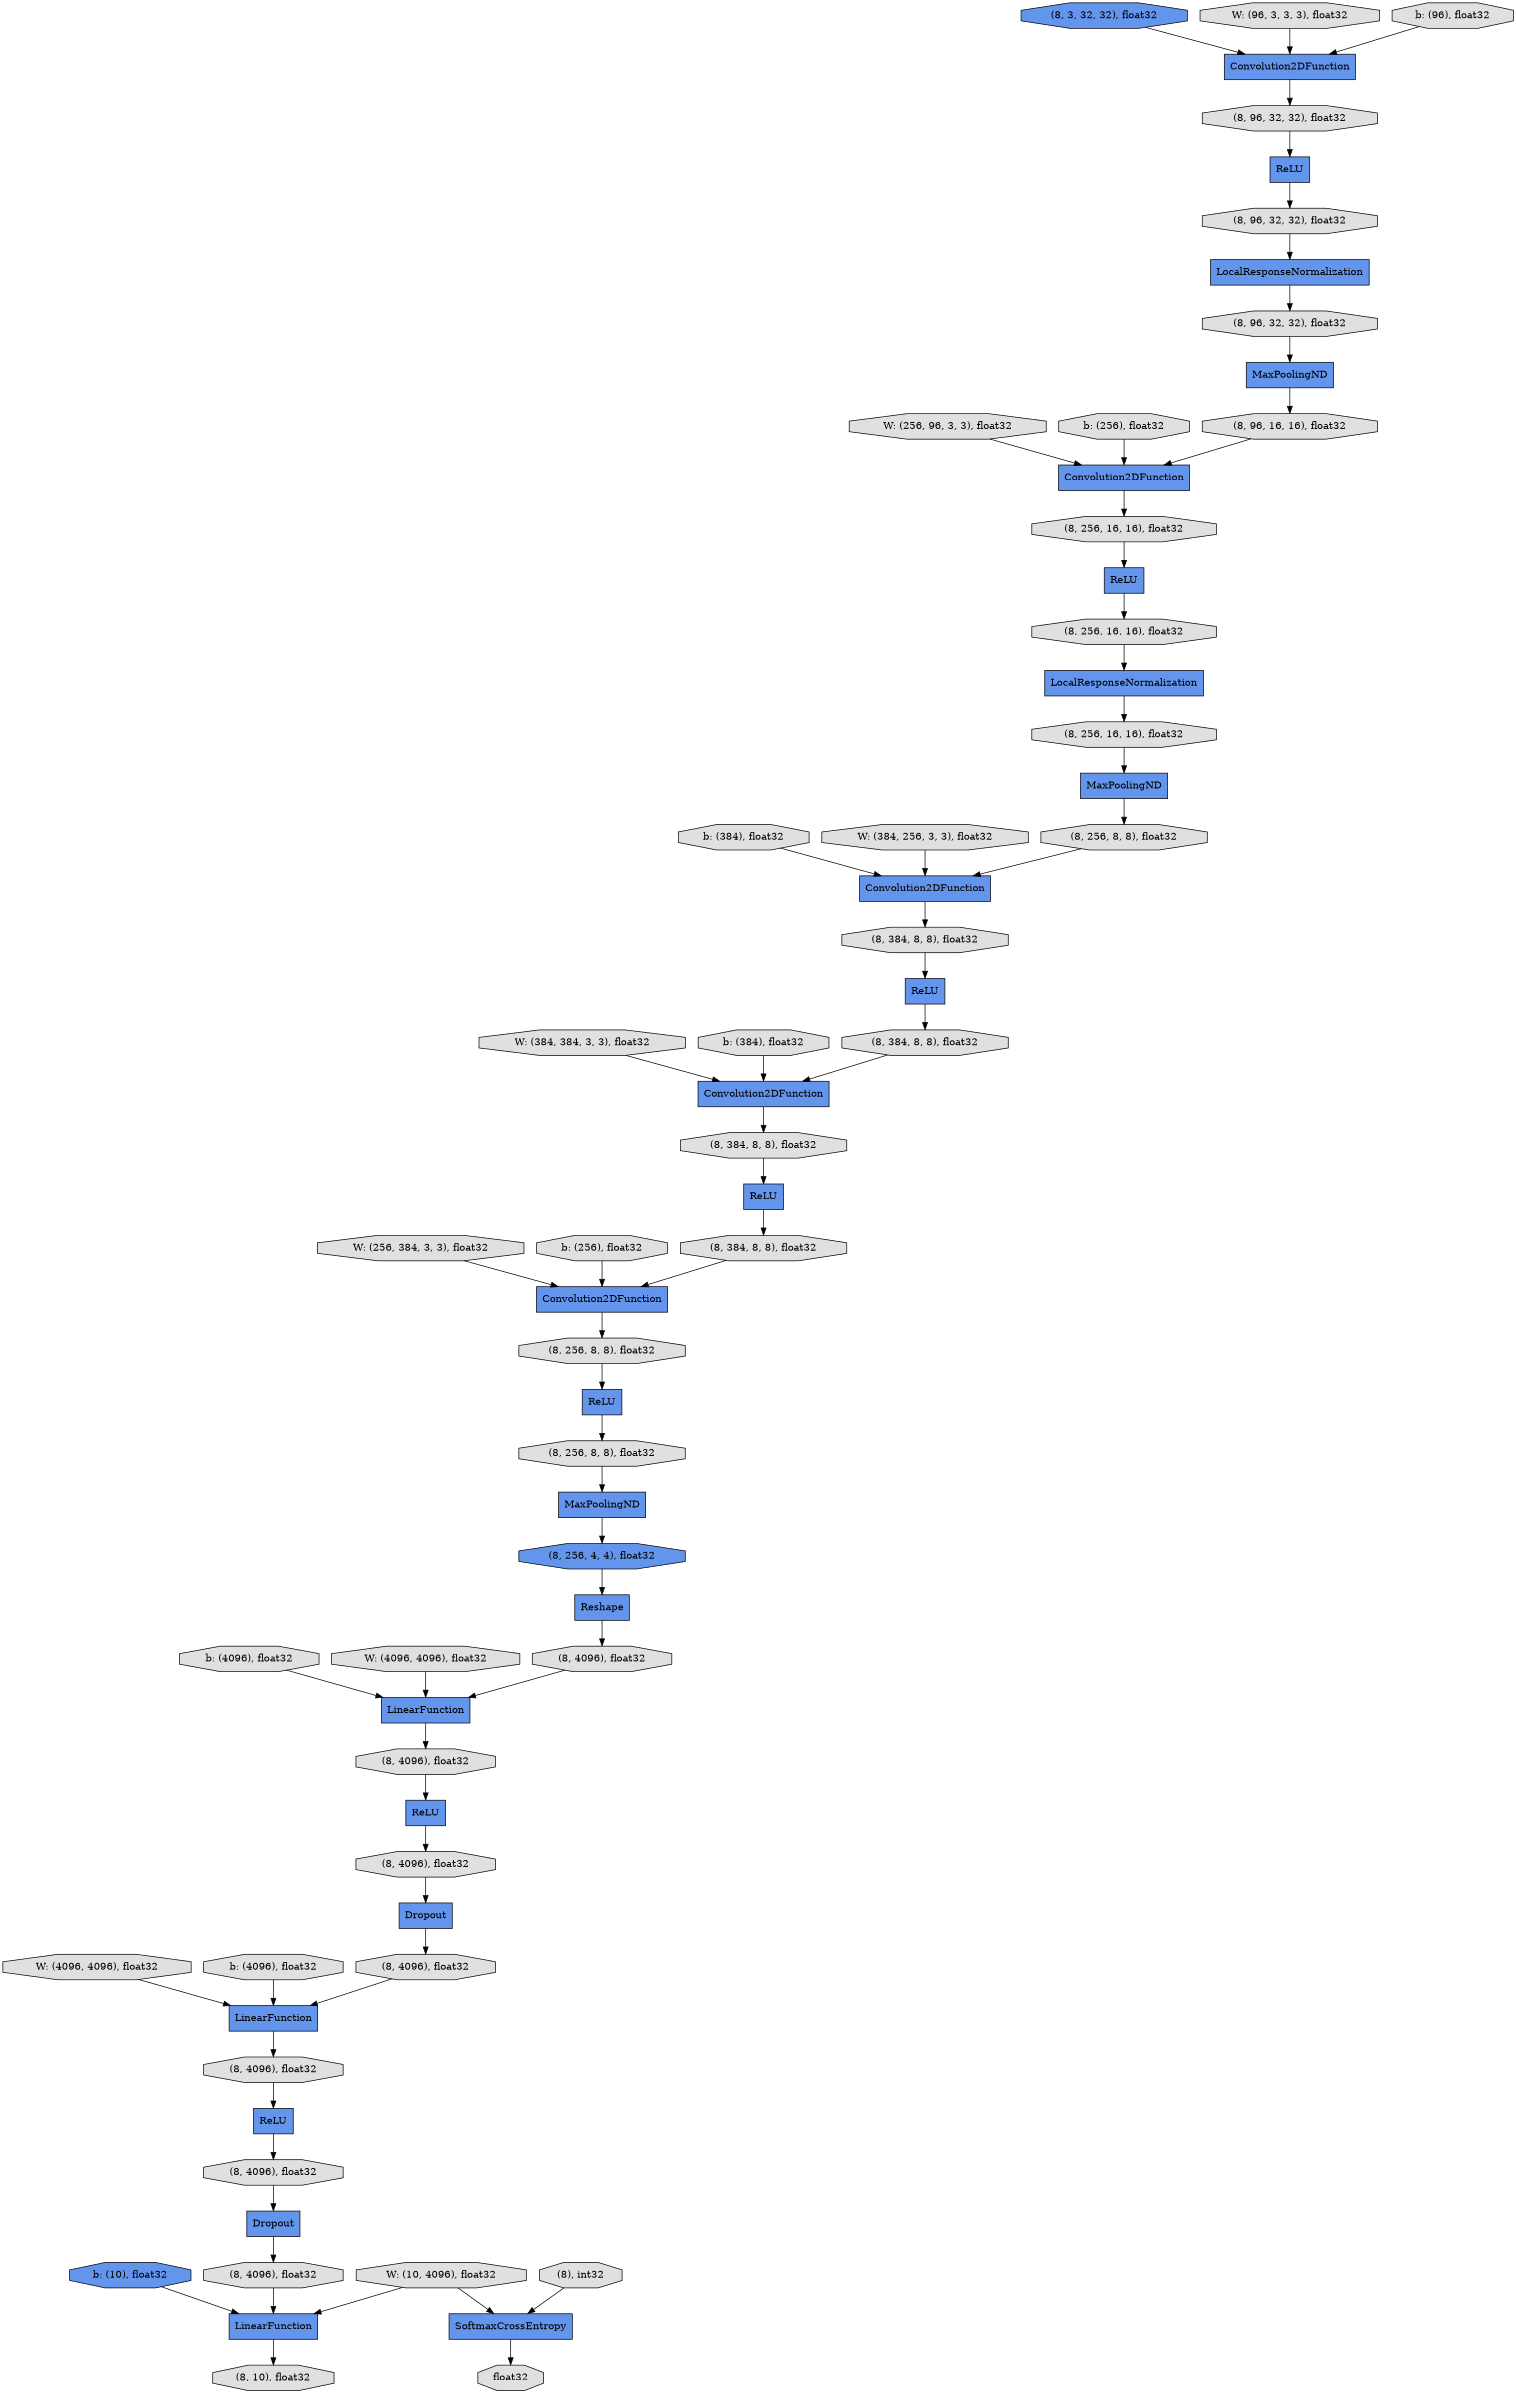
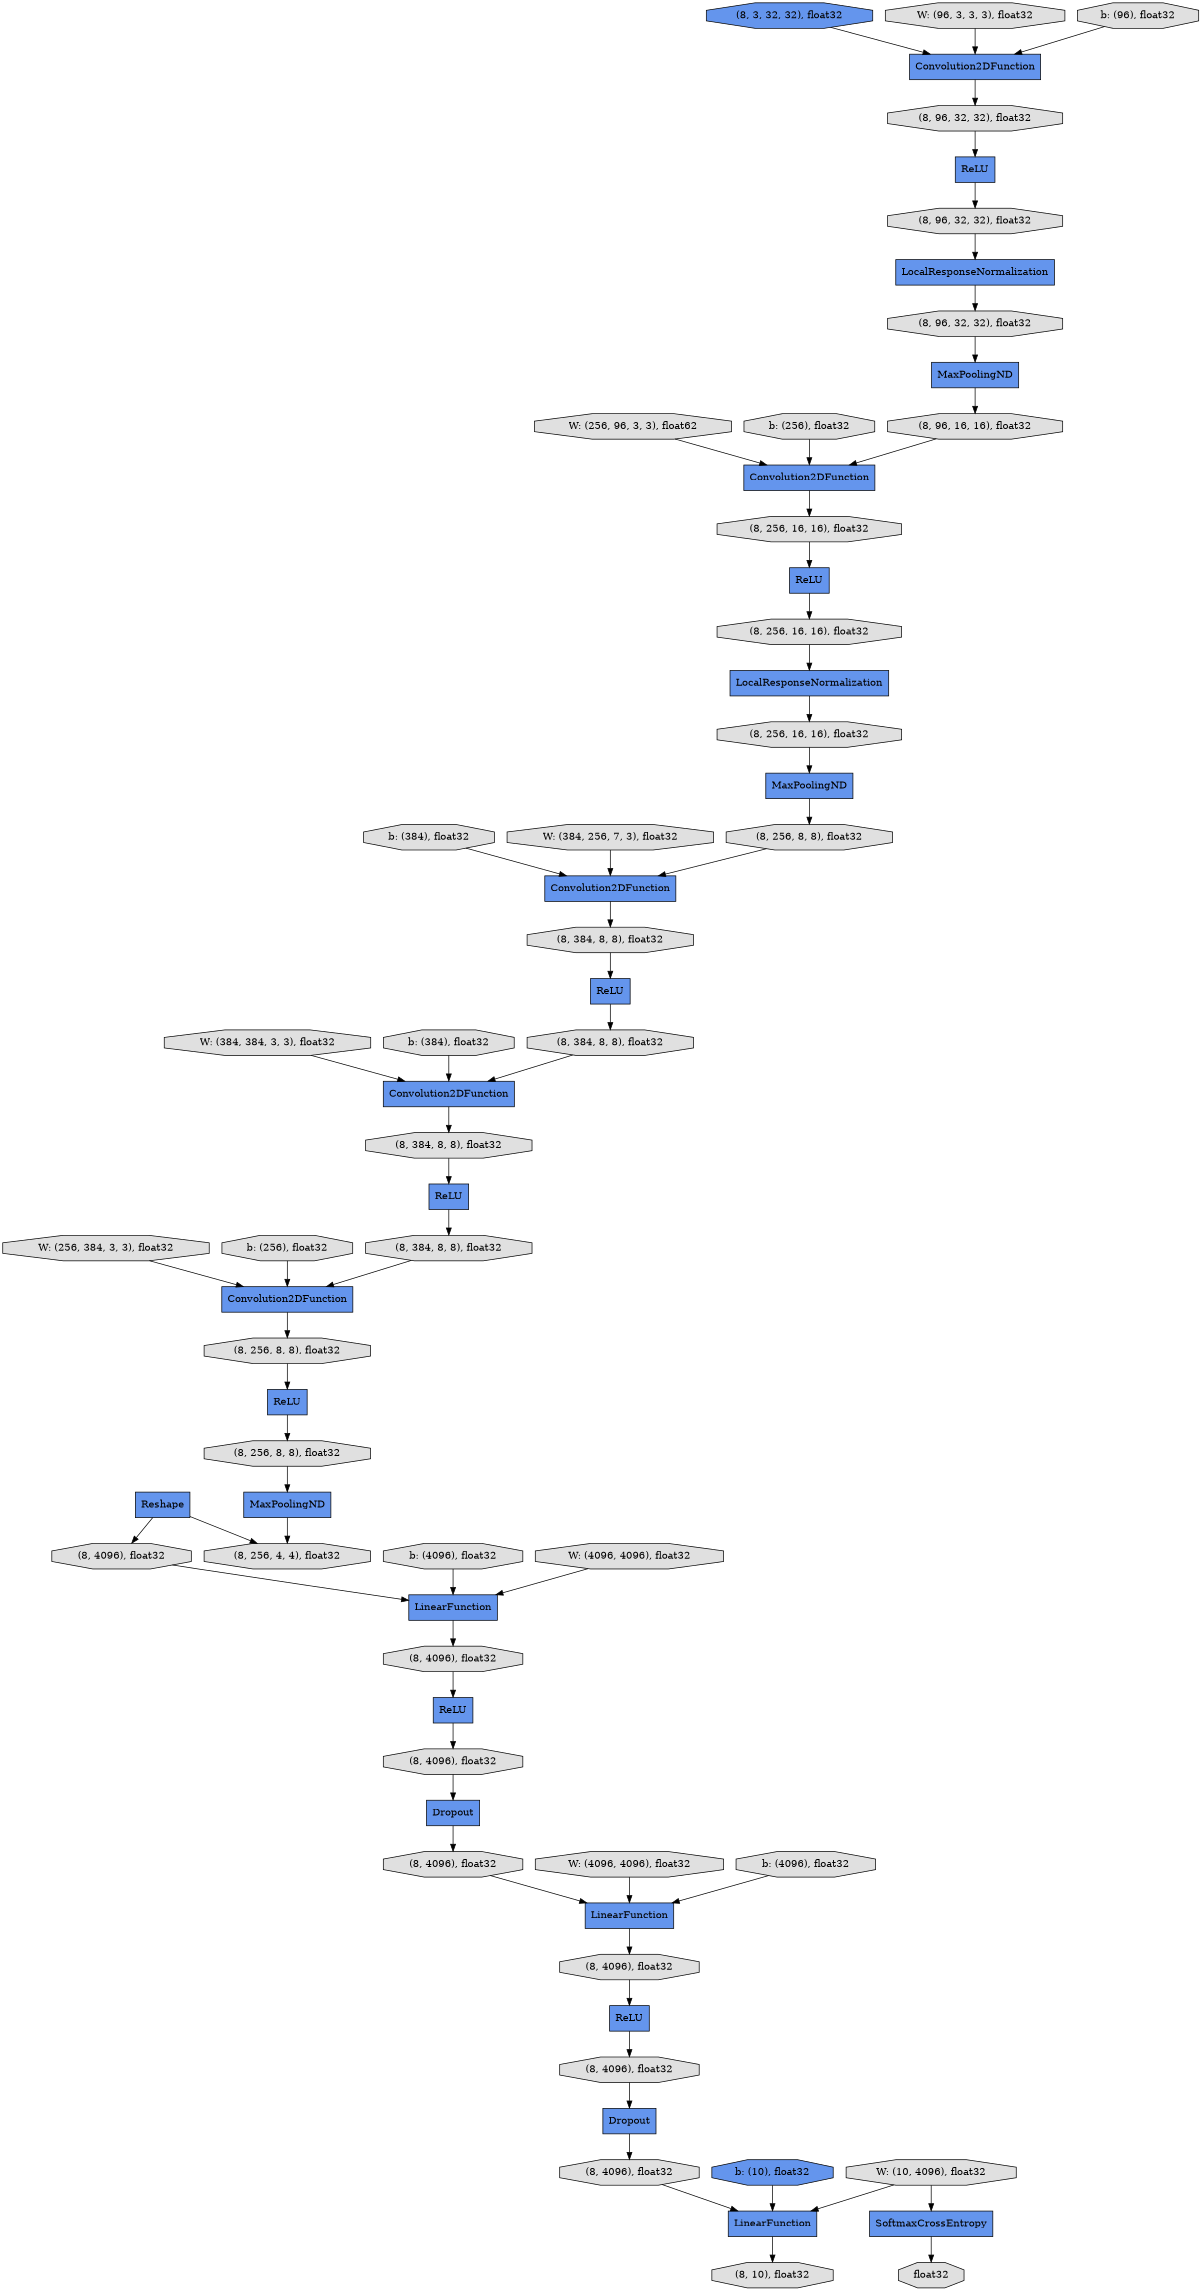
node "W: (256, 96, 3, 3), float32": label "W: (256, 96, 3, 3), float32" -> "W: (256, 96, 3, 3), float62"
node "W: (384, 256, 3, 3), float32": label "W: (384, 256, 3, 3), float32" -> "W: (384, 256, 7, 3), float32"
node "(8, 256, 4, 4), float32": fillcolor #6495ed -> #e0e0e0
edge "(8, 256, 4, 4), float32" -> "Reshape": reversed
node "(8), int32": removed
